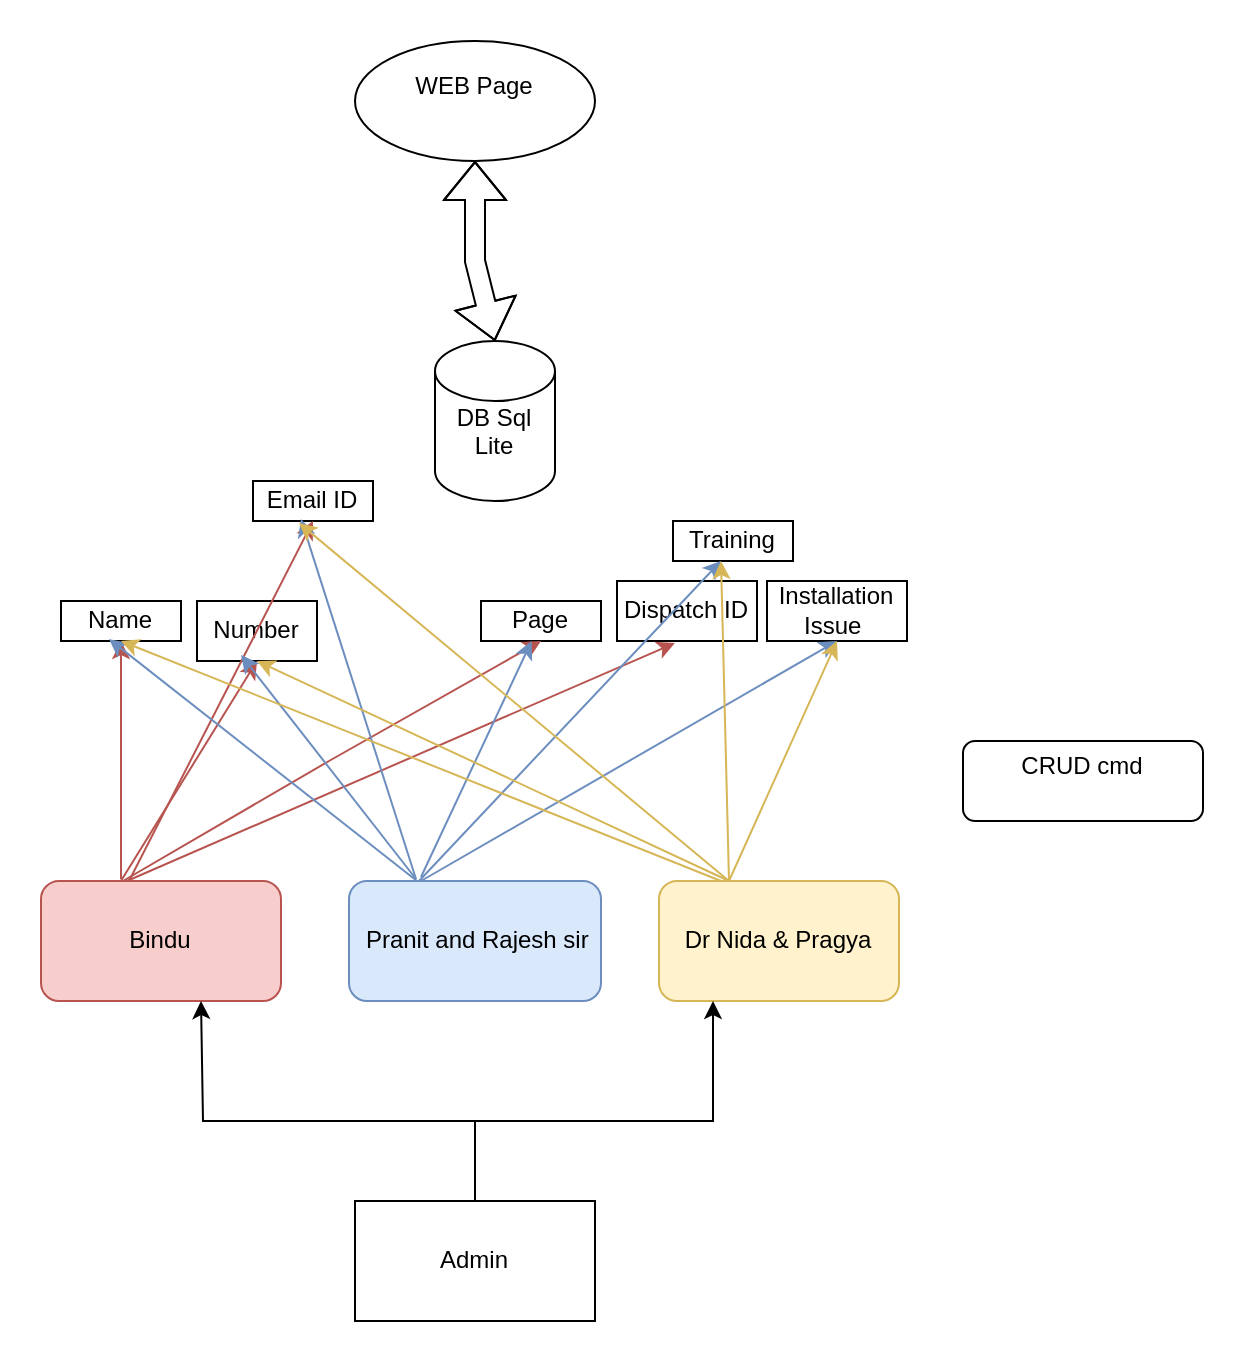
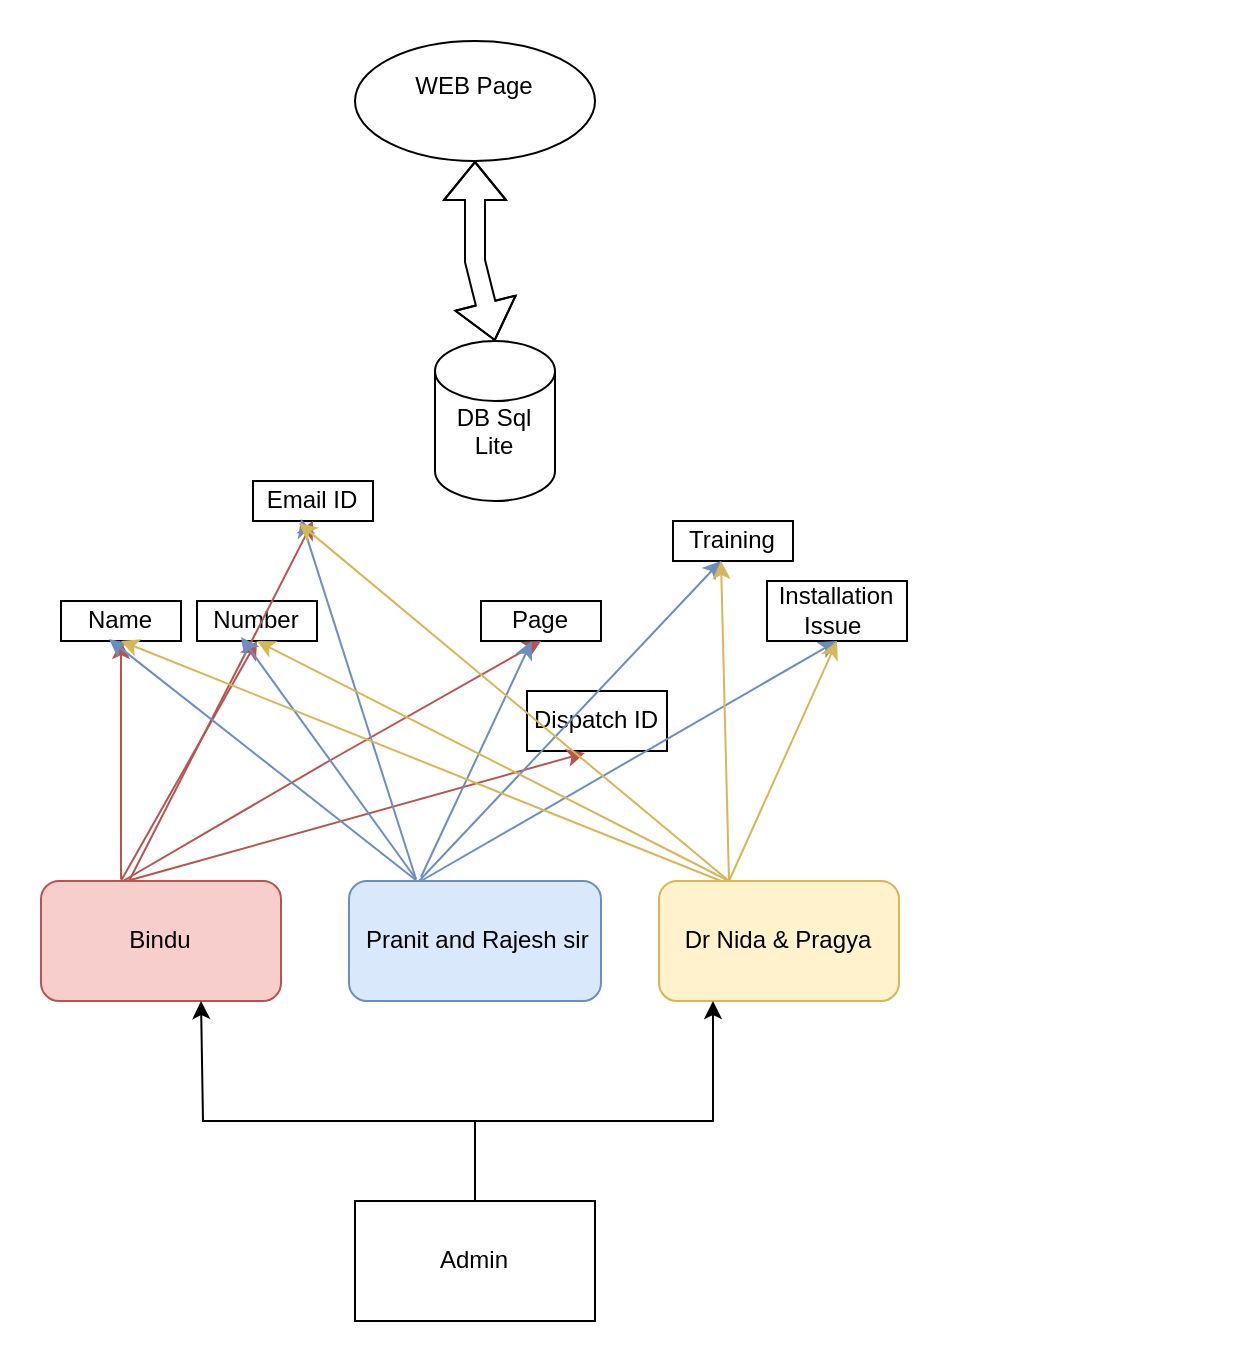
node "Dispatch ID": moved (687, 611) -> (597, 721)
node "Number": size 120x60 -> 120x40
node "CRUD cmd": removed
